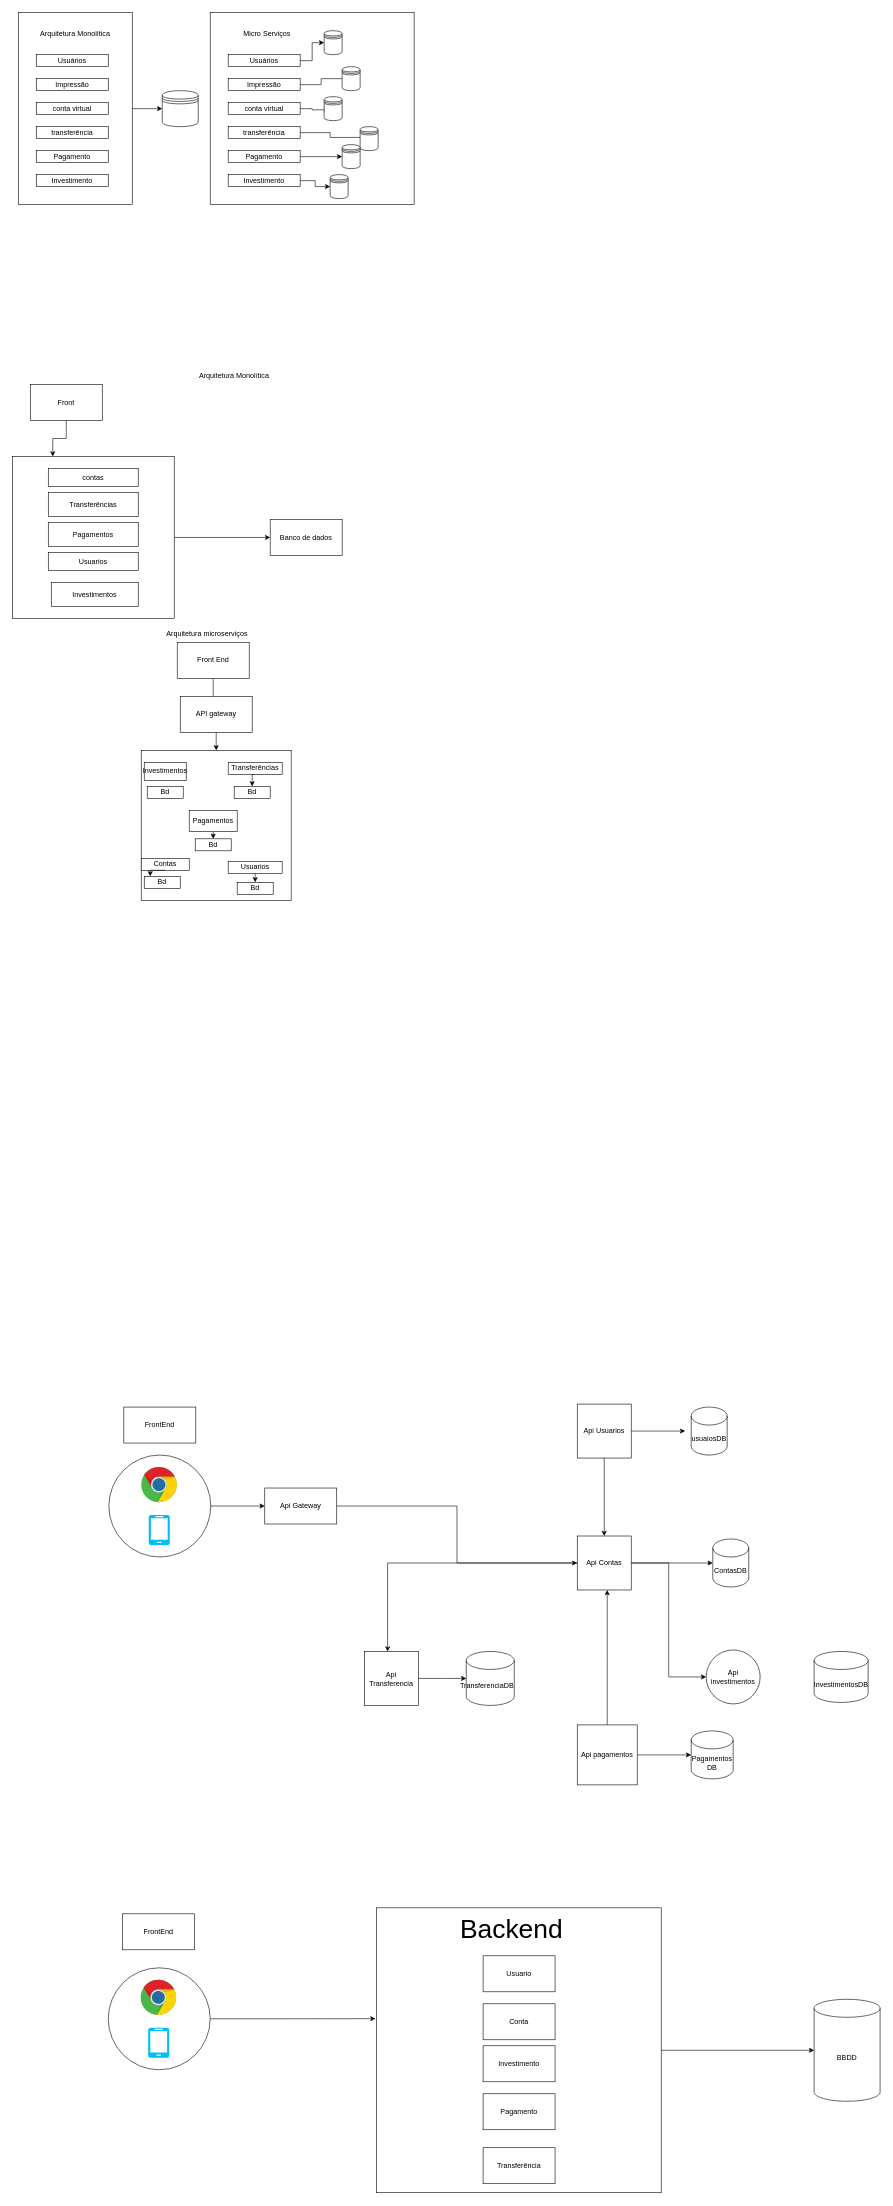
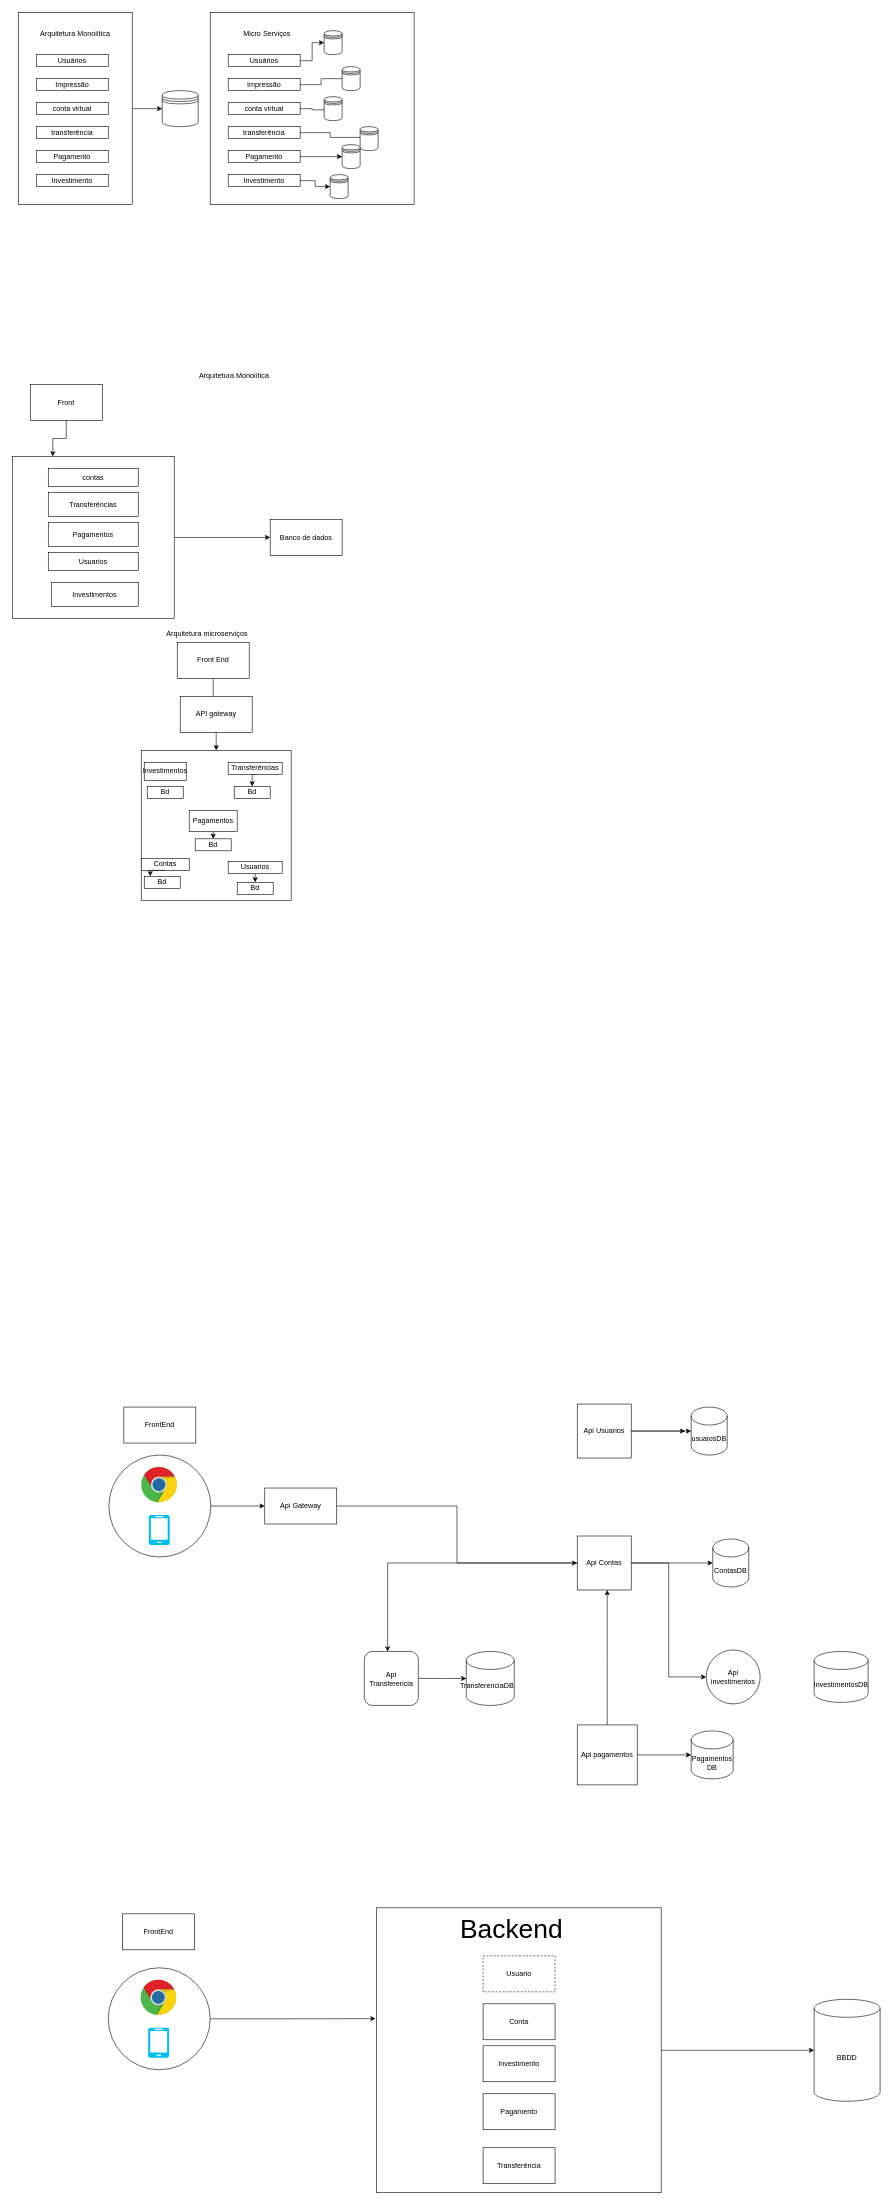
edge "Api Usuarios" -> "Api Contas": now "Api Usuarios" -> "usuaiosDB"
node "Api Transferencia": shape rectangle -> rounded rectangle
node "Usuario": style solid -> dashed
